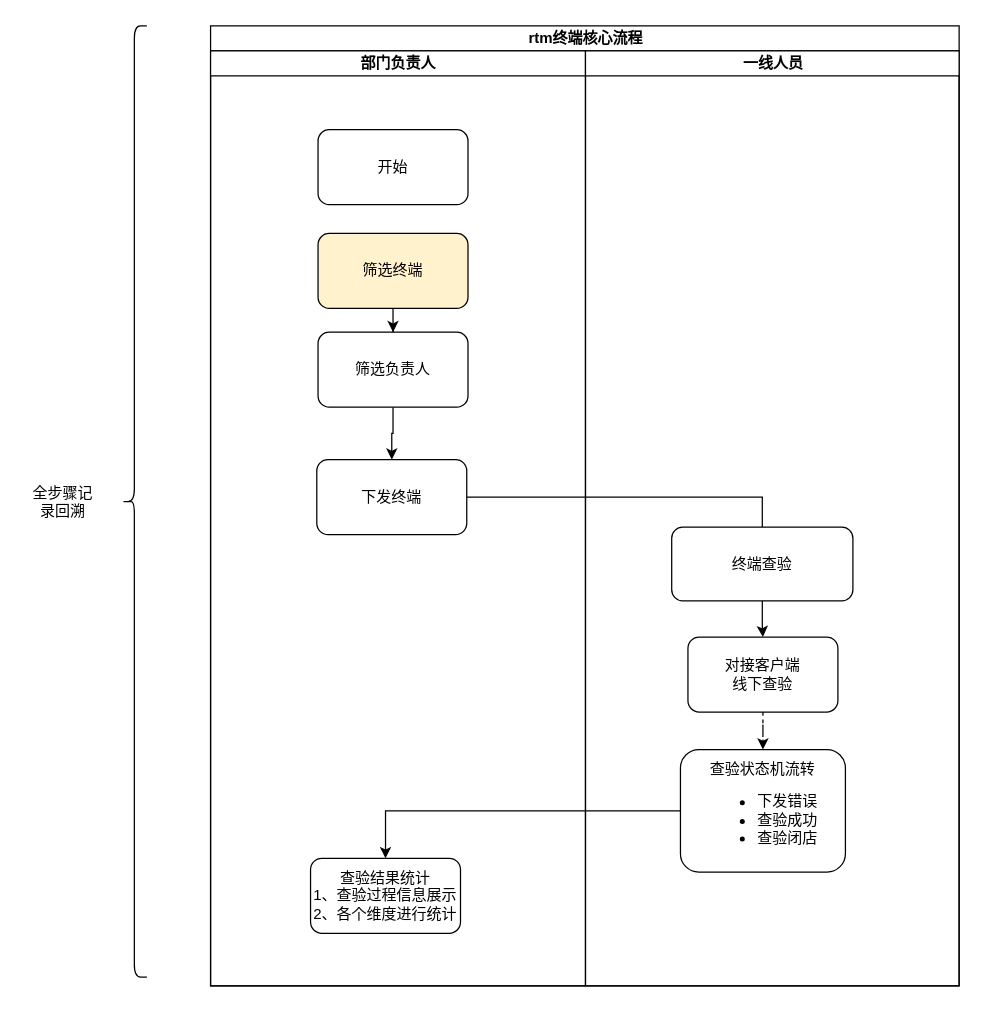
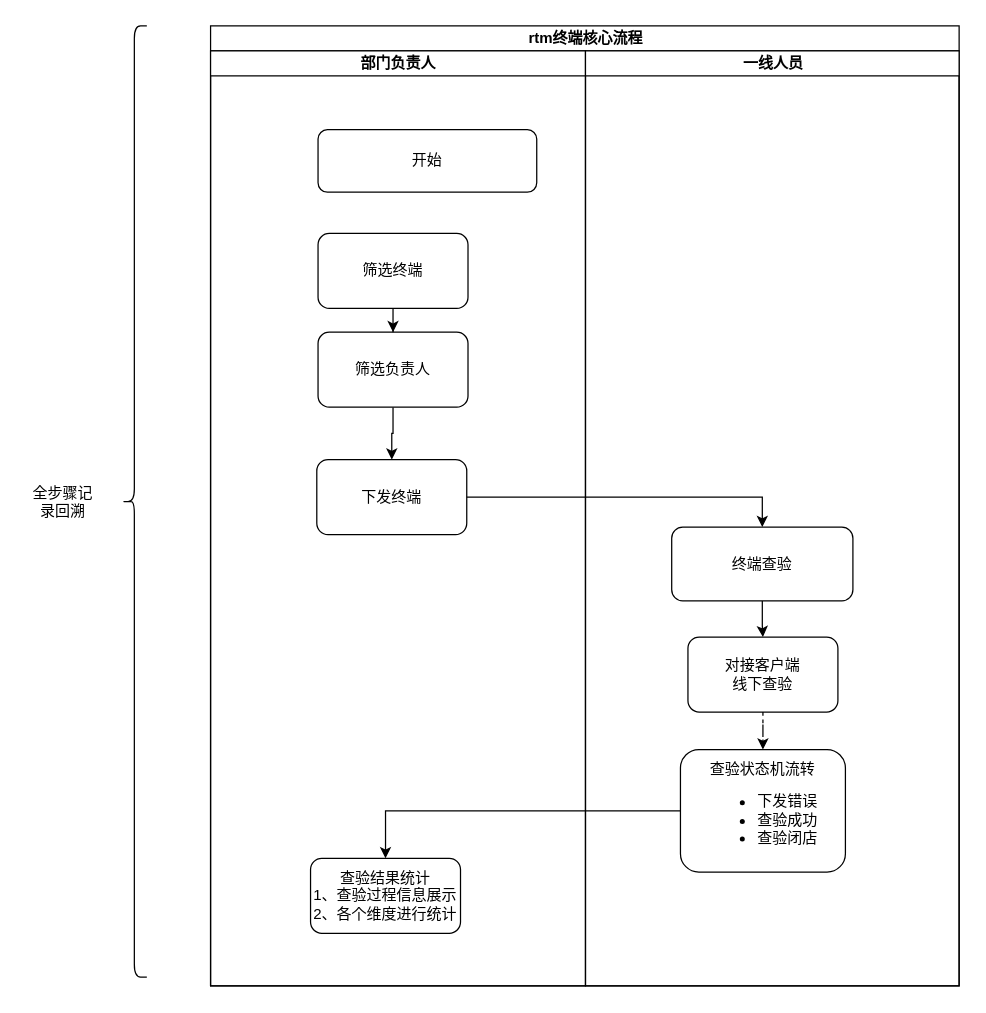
node "开始": size 150x75 -> 219x63
node "筛选终端": fillcolor #fff2cc -> #ffffff
edge "下发终端" -- "终端查验": arrowhead none -> classic
